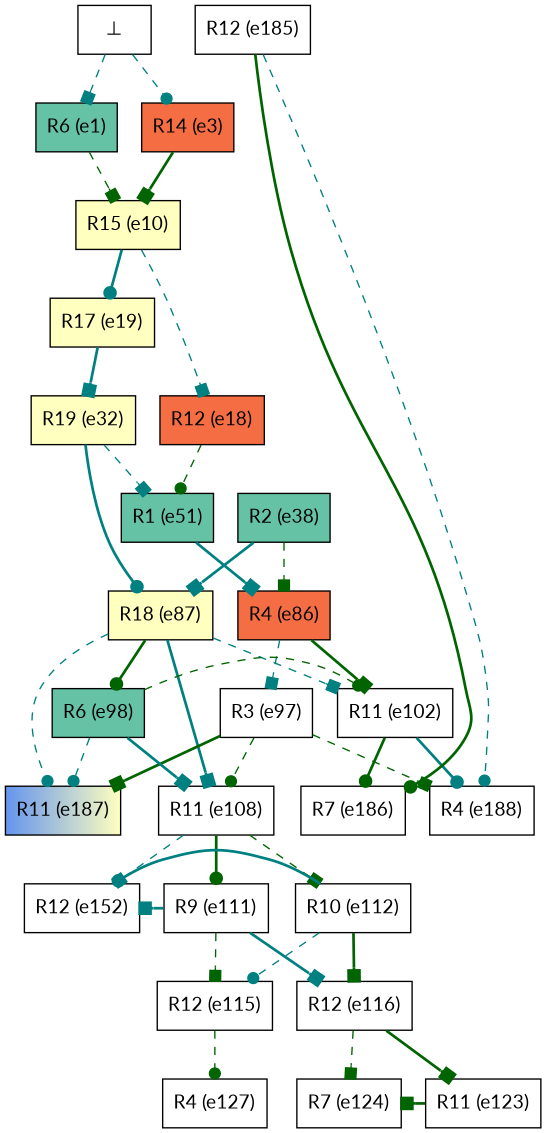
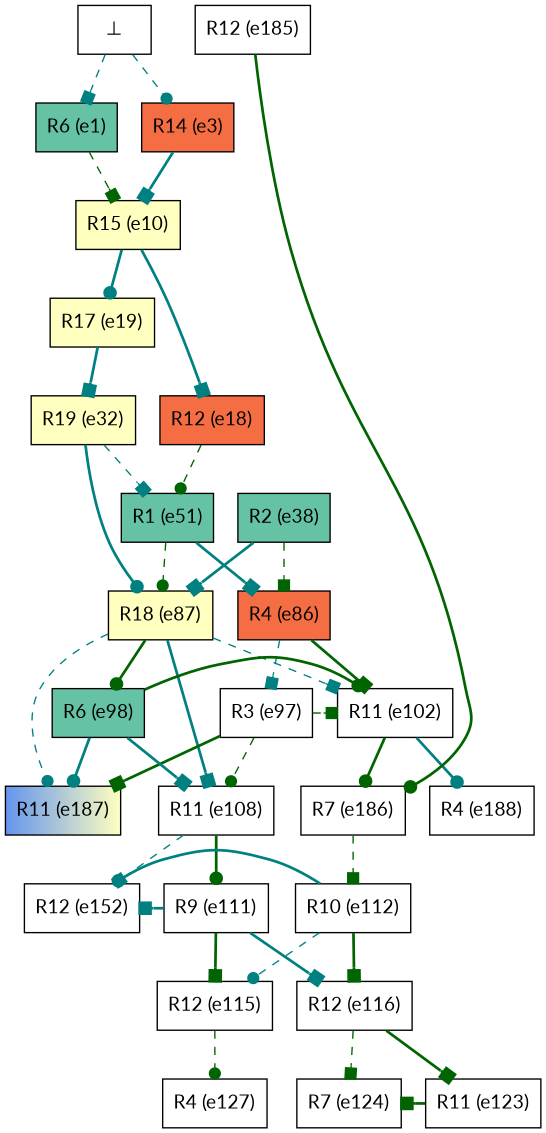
edge "R14 (e3)" -> "R15 (e10)": color darkgreen -> teal
edge "R15 (e10)" -> "R12 (e18)": style dashed -> bold
edge "R12 (e185)" -> "R4 (e188)": removed
edge "R1 (e51)" -> "R18 (e87)": added
edge "R6 (e98)" -> "R11 (e102)": style dashed -> bold
edge "R6 (e98)" -> "R11 (e187)": style dashed -> bold
edge "R3 (e97)" -> "R4 (e188)": now "R3 (e97)" -> "R11 (e102)"
edge "R11 (e108)" -> "R10 (e112)": now "R7 (e186)" -> "R10 (e112)"
edge "R9 (e111)" -> "R12 (e115)": style dashed -> bold
